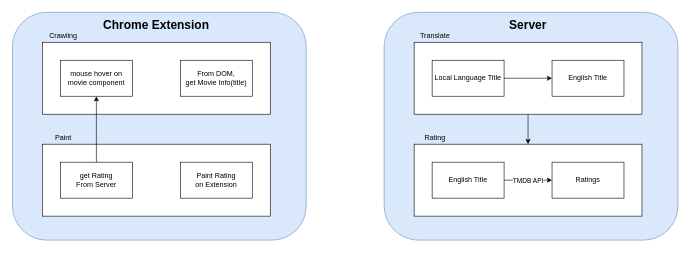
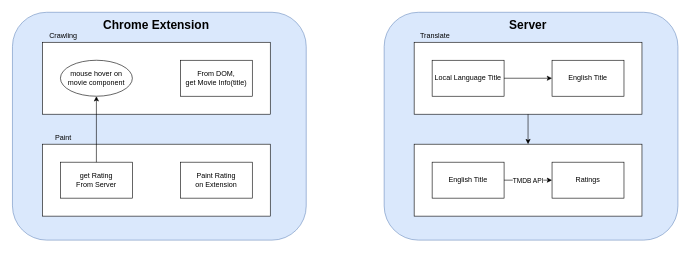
node "mouse hover on movie component": shape rectangle -> ellipse
node "Rating": removed
